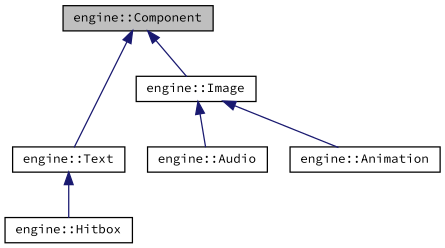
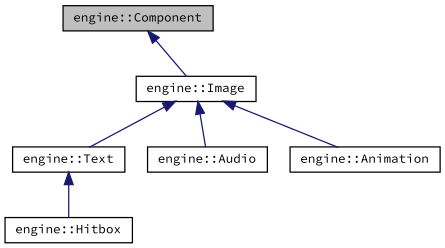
edge "engine::Text" -> "engine::Component": now "engine::Text" -> "engine::Image"
